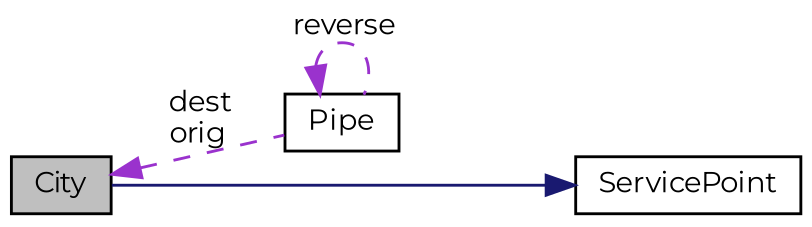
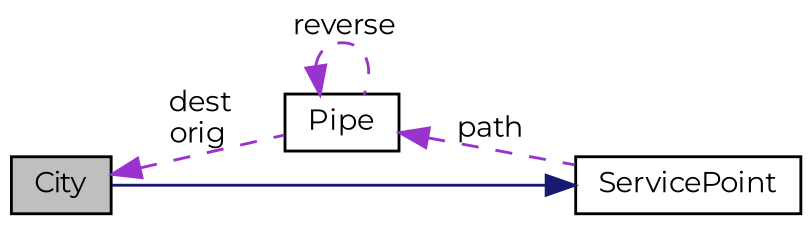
edge "ServicePoint" -> "Pipe": added, label "path"
